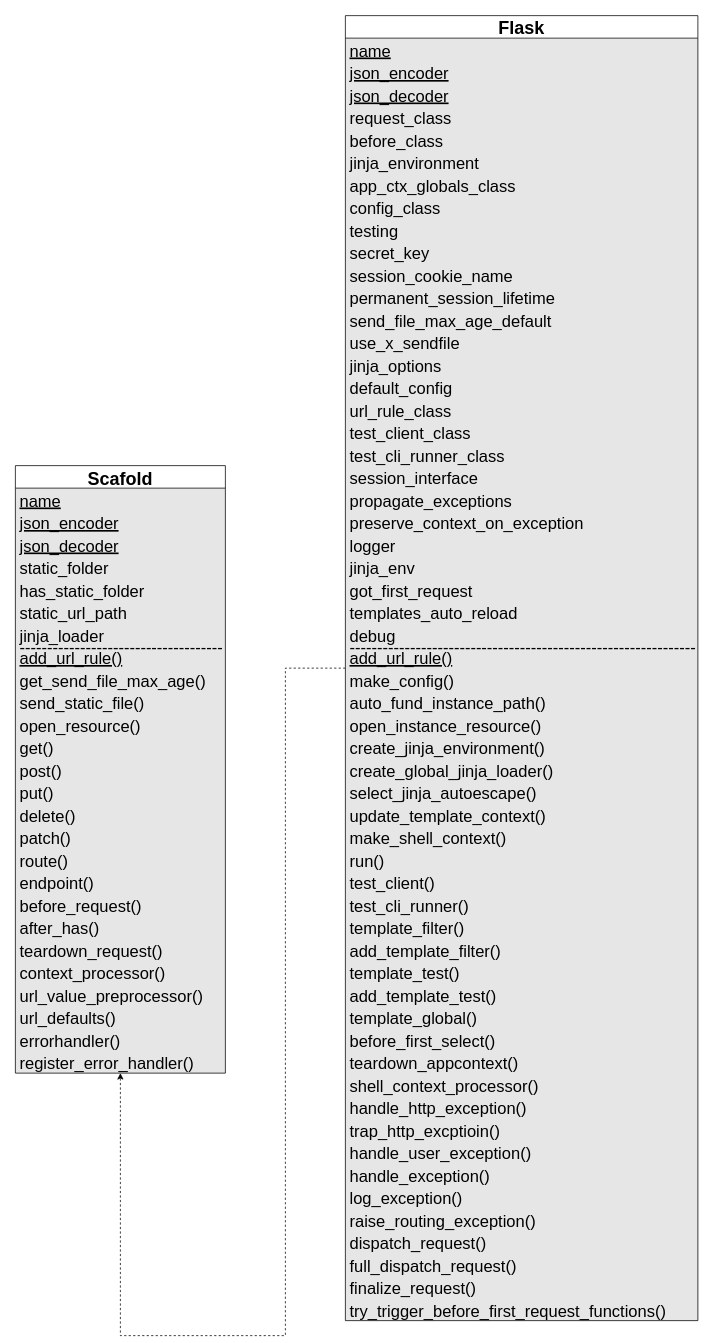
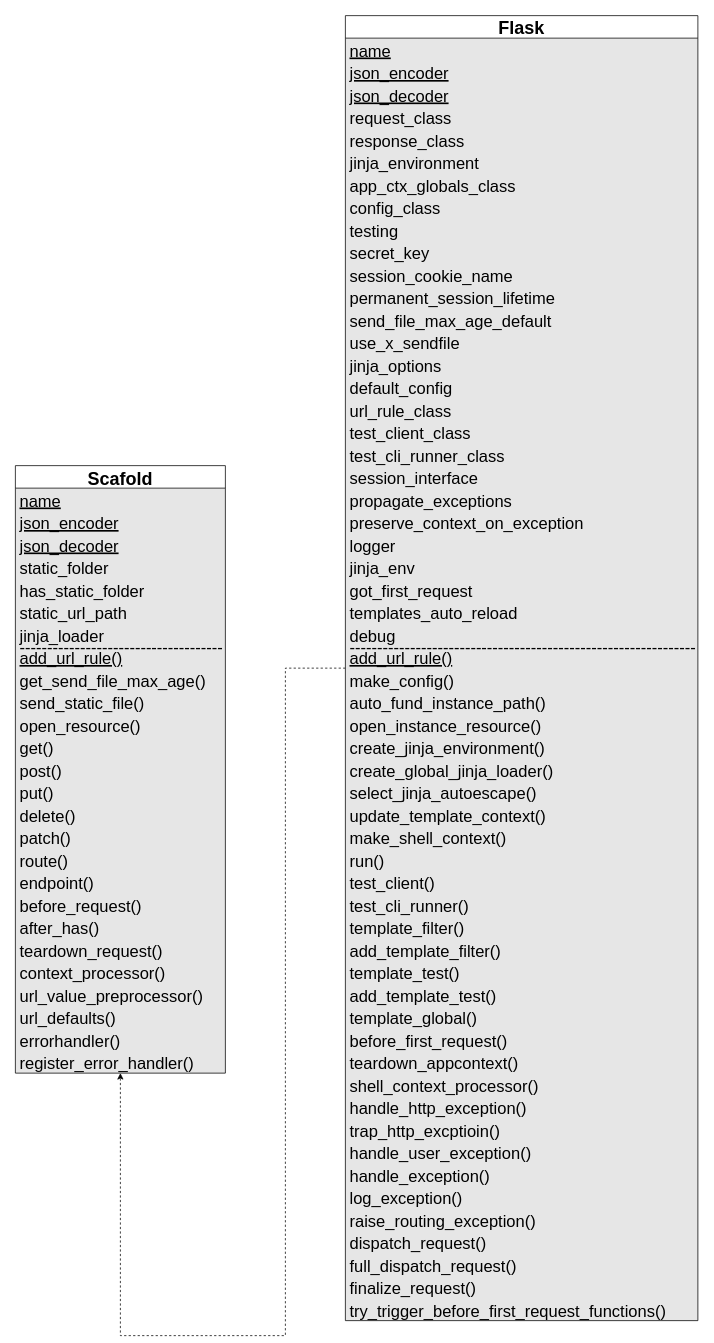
node "before_class": label "before_class" -> "response_class"
node "before_first_select()": label "before_first_select()" -> "before_first_request()"
